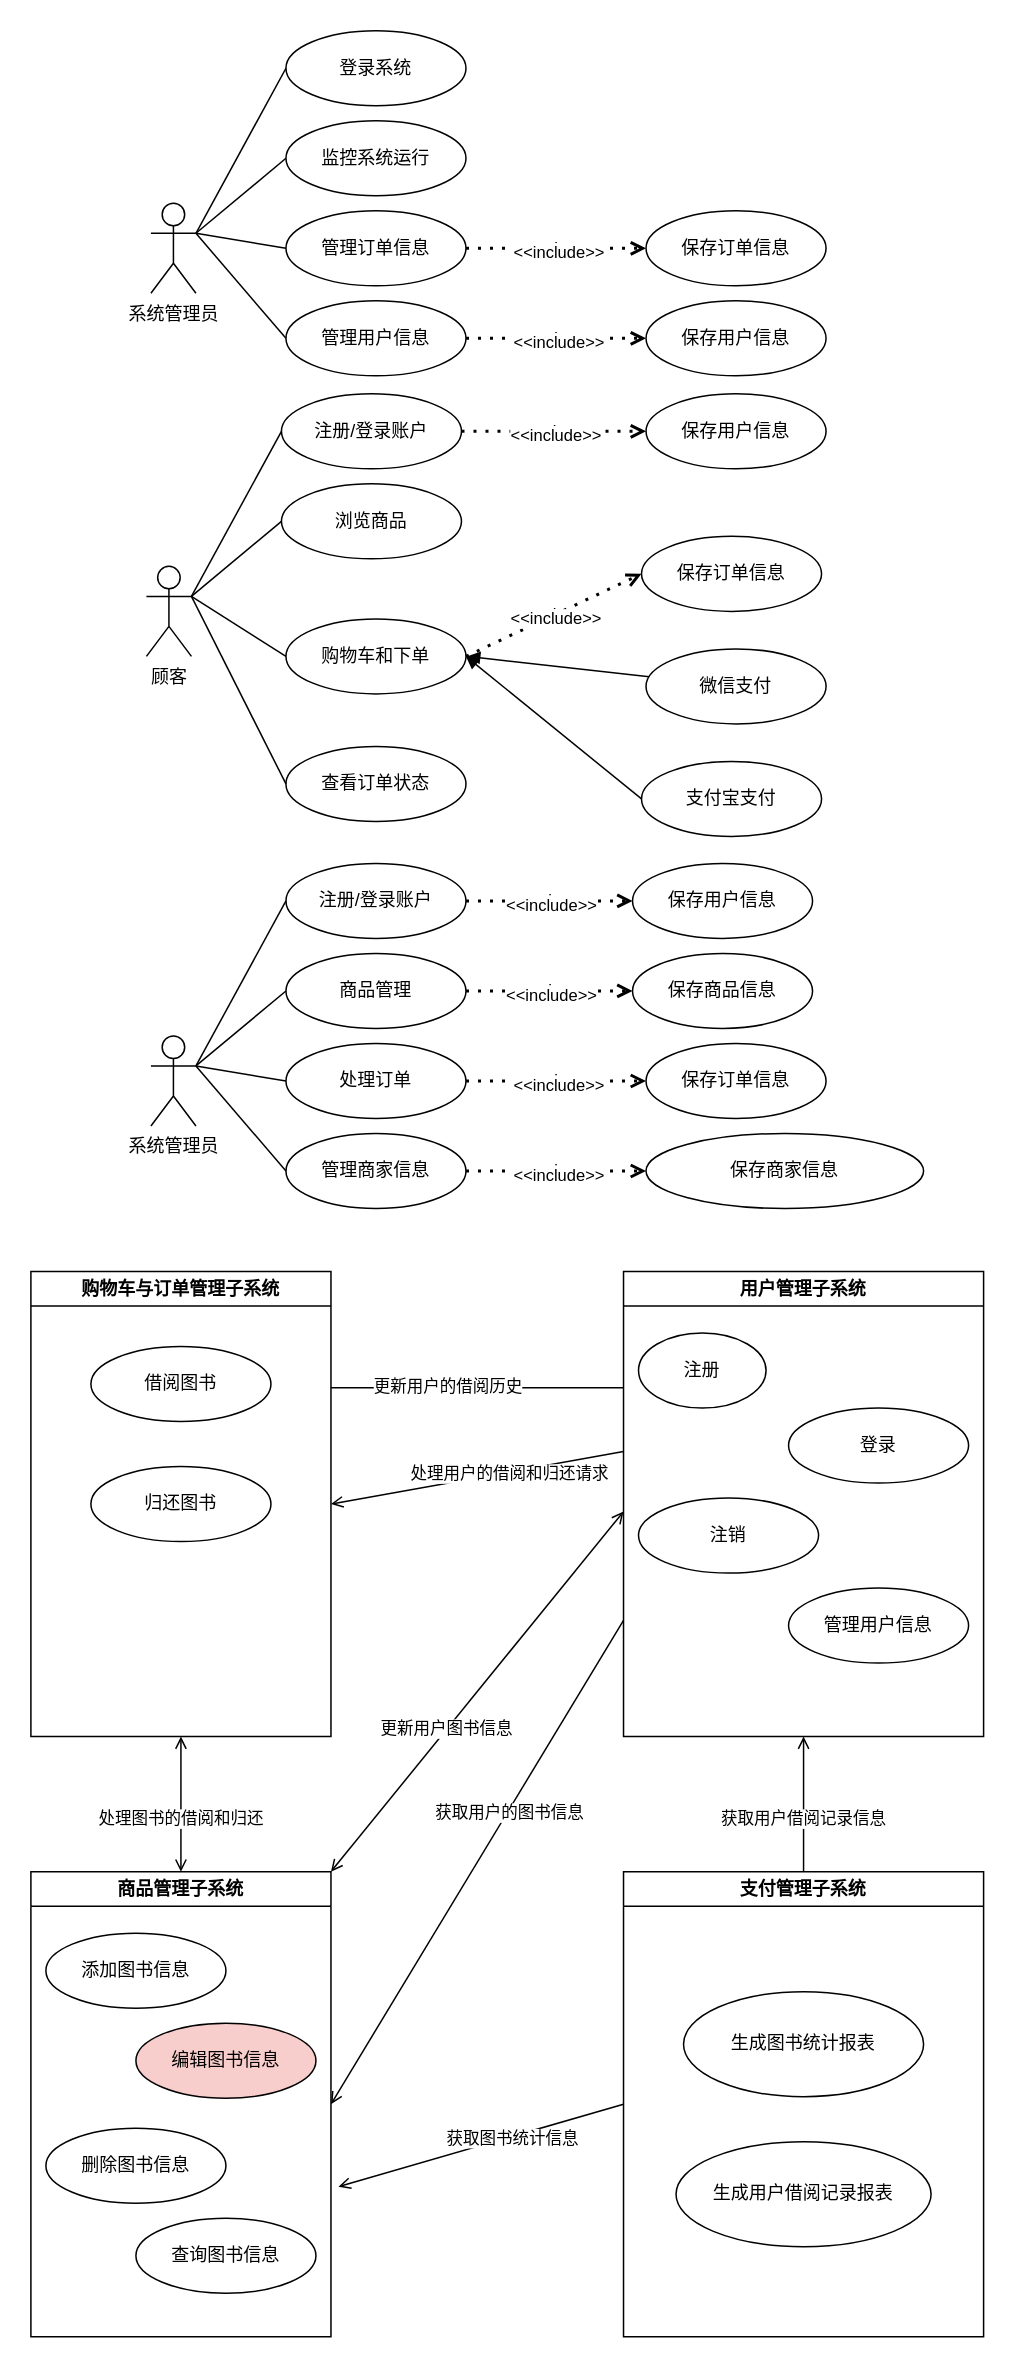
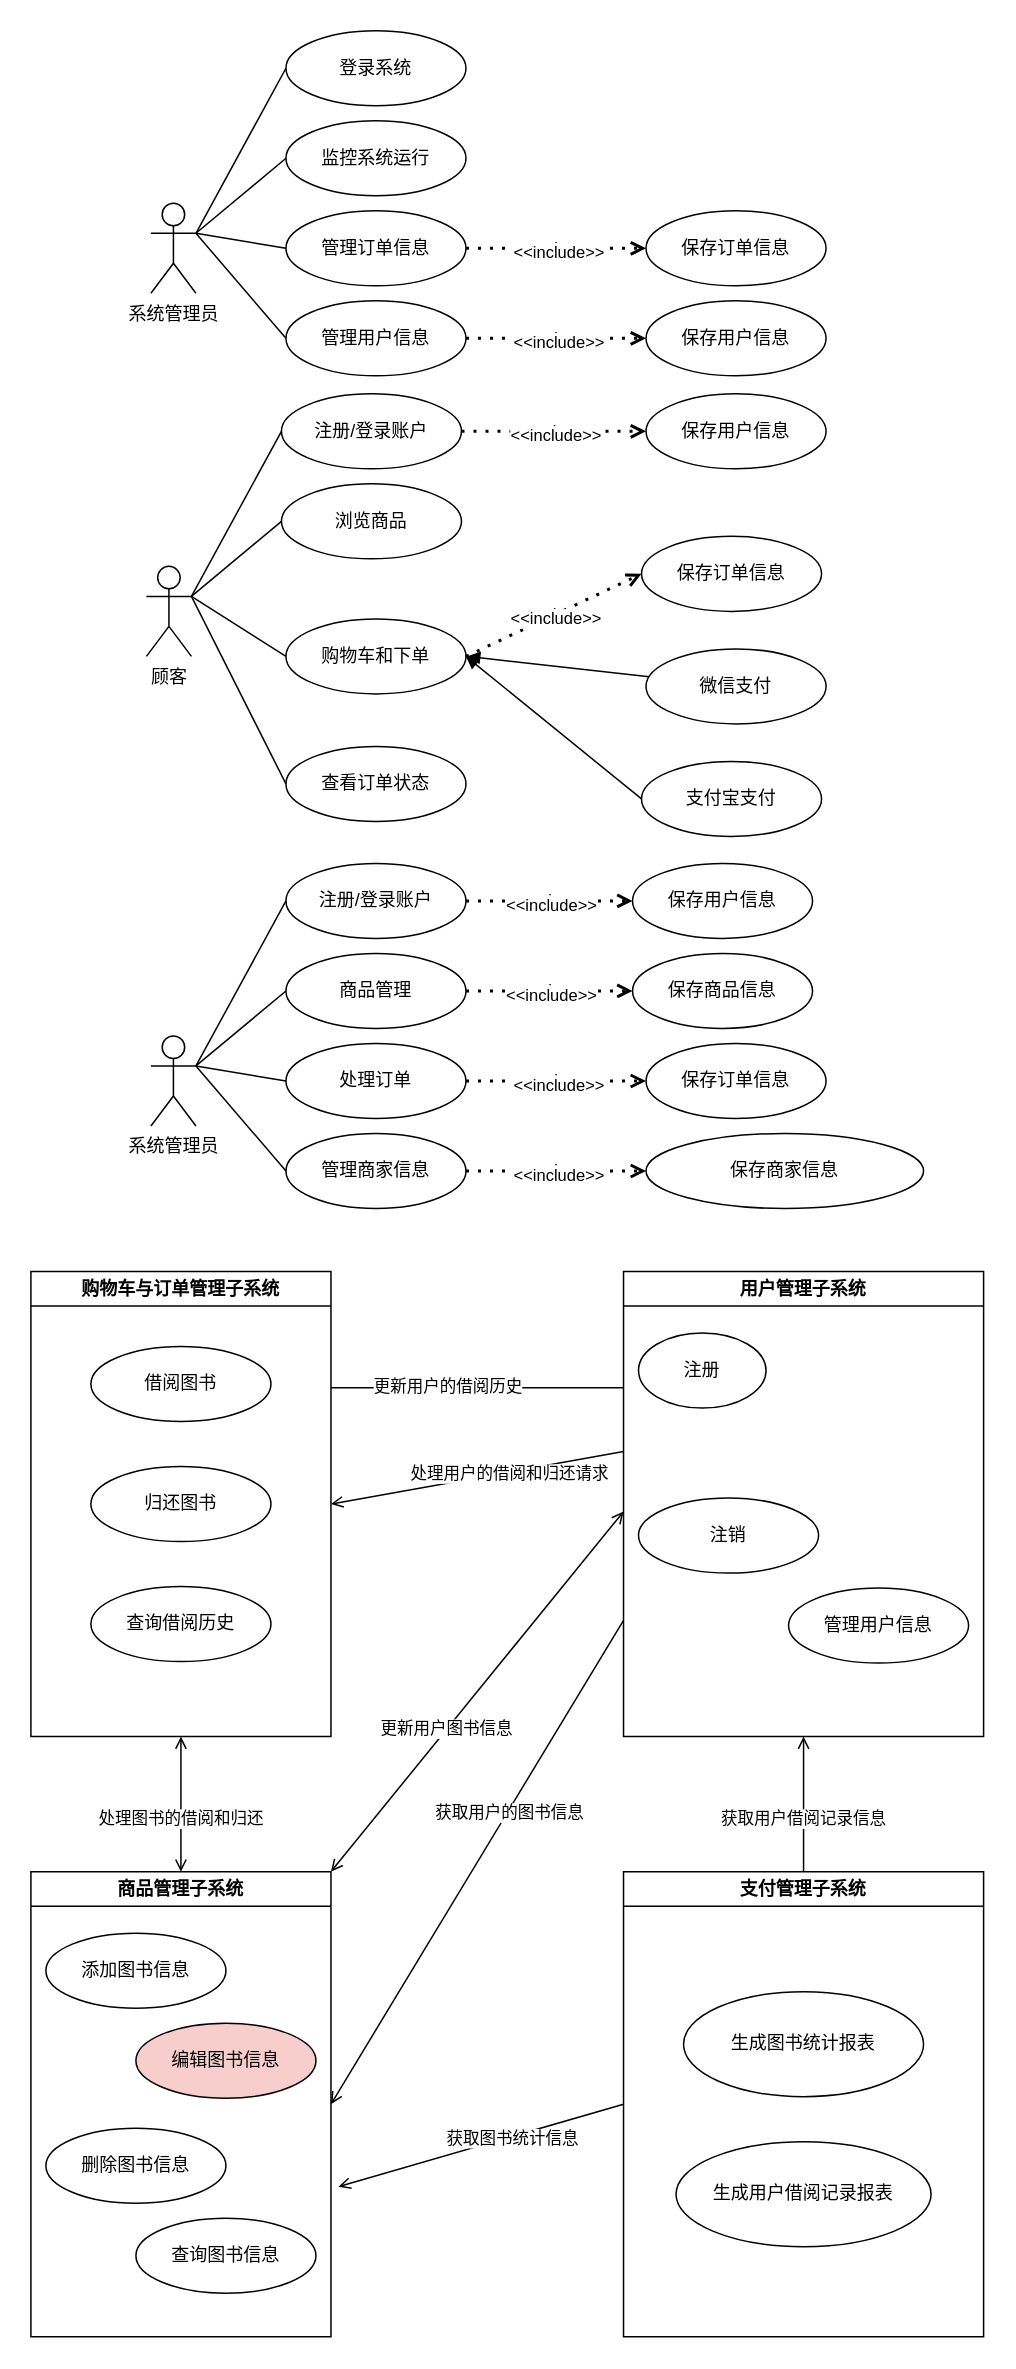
node "登录": removed
node "查询借阅历史": added
